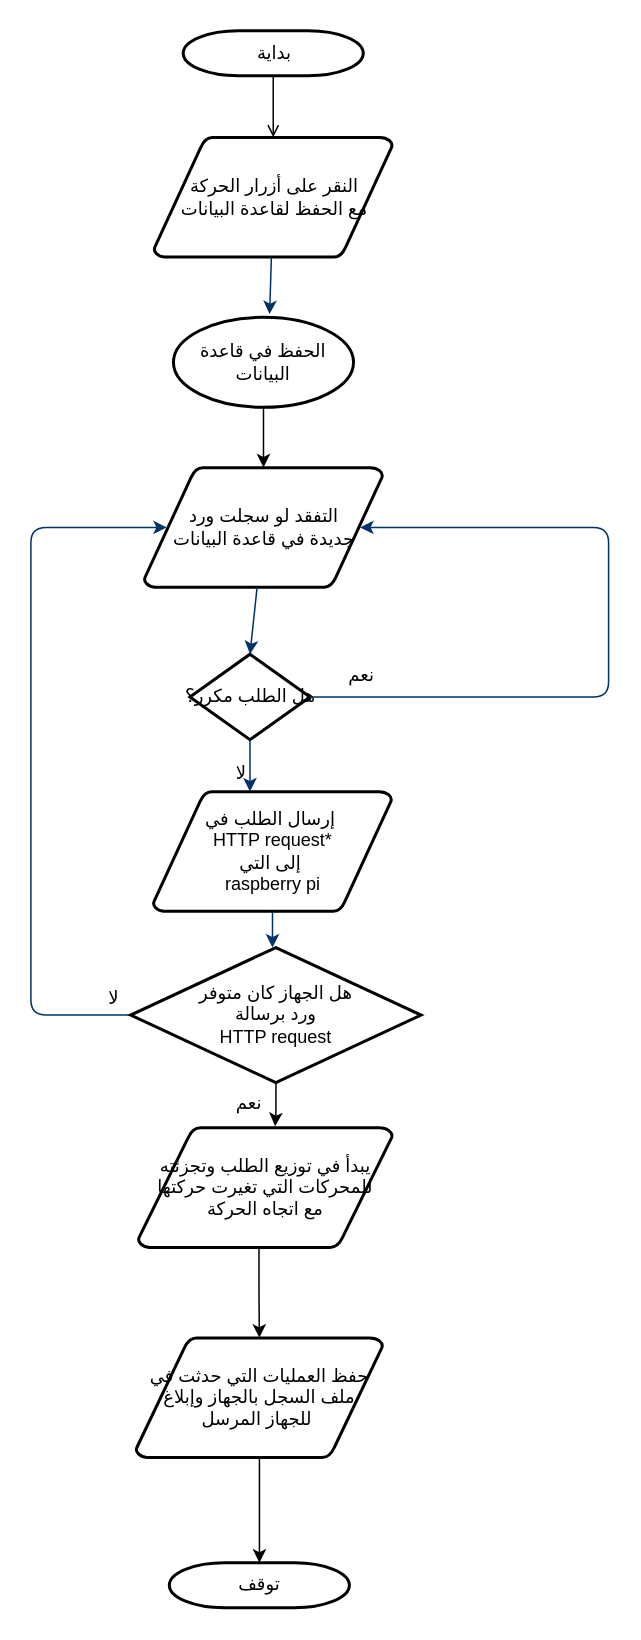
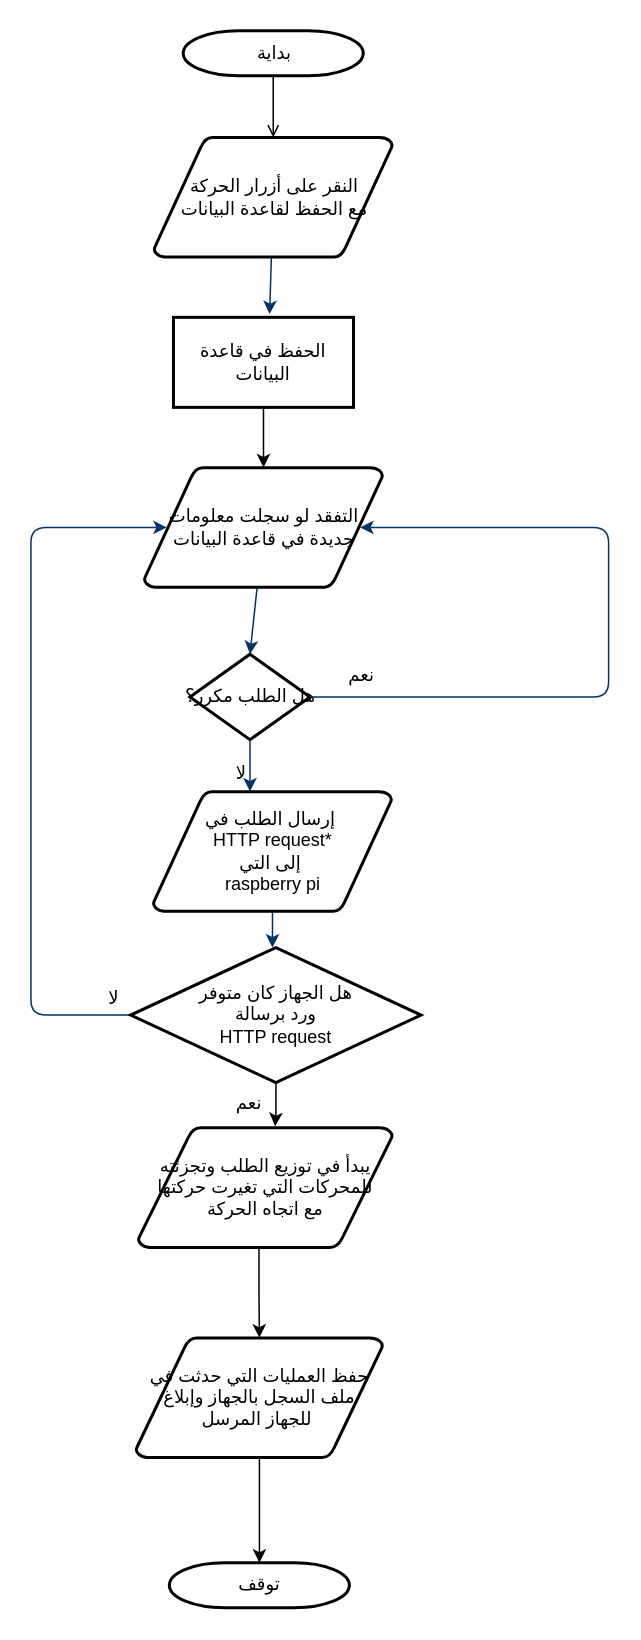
node "الحفظ في قاعدة البيانات": shape ellipse -> rectangle
node "التفقد لو سجلت ورد جديدة في قاعدة البيانات": label "التفقد لو سجلت ورد جديدة في قاعدة البيانات" -> "التفقد لو سجلت معلومات جديدة في قاعدة البيانات"
